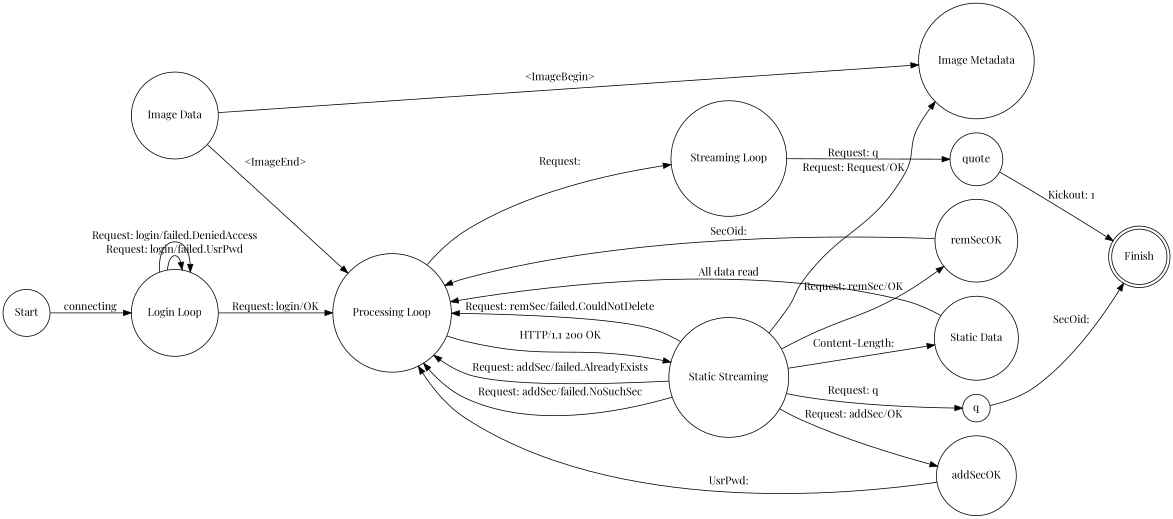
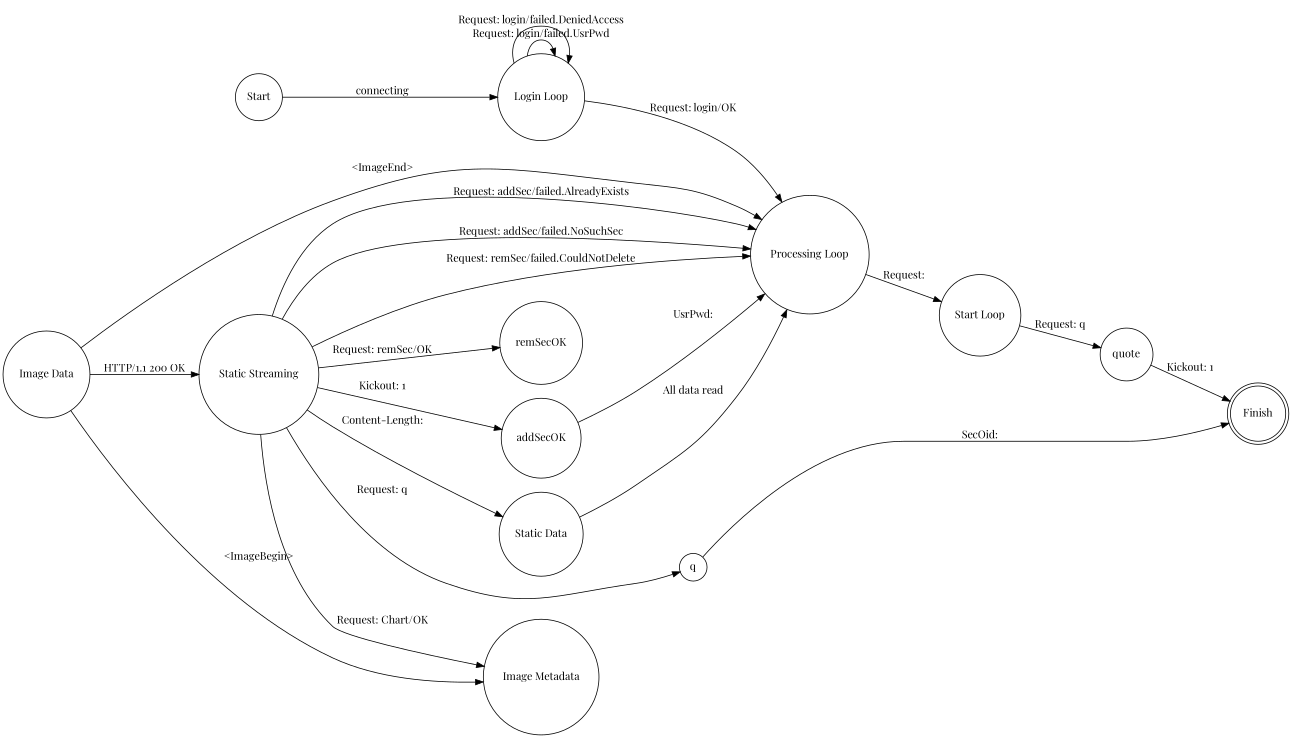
node "Streaming Loop": label "Streaming Loop" -> "Start Loop"
edge "Static Streaming" -> "Image Metadata": label "Request: Request/OK" -> "Request: Chart/OK"
edge "remSecOK" -> "Processing Loop": removed, label "SecOid:"
edge "Processing Loop" -> "Static Streaming": now "Image Data" -> "Static Streaming"
edge "Static Streaming" -> "addSecOK": label "Request: addSec/OK" -> "Kickout: 1"
